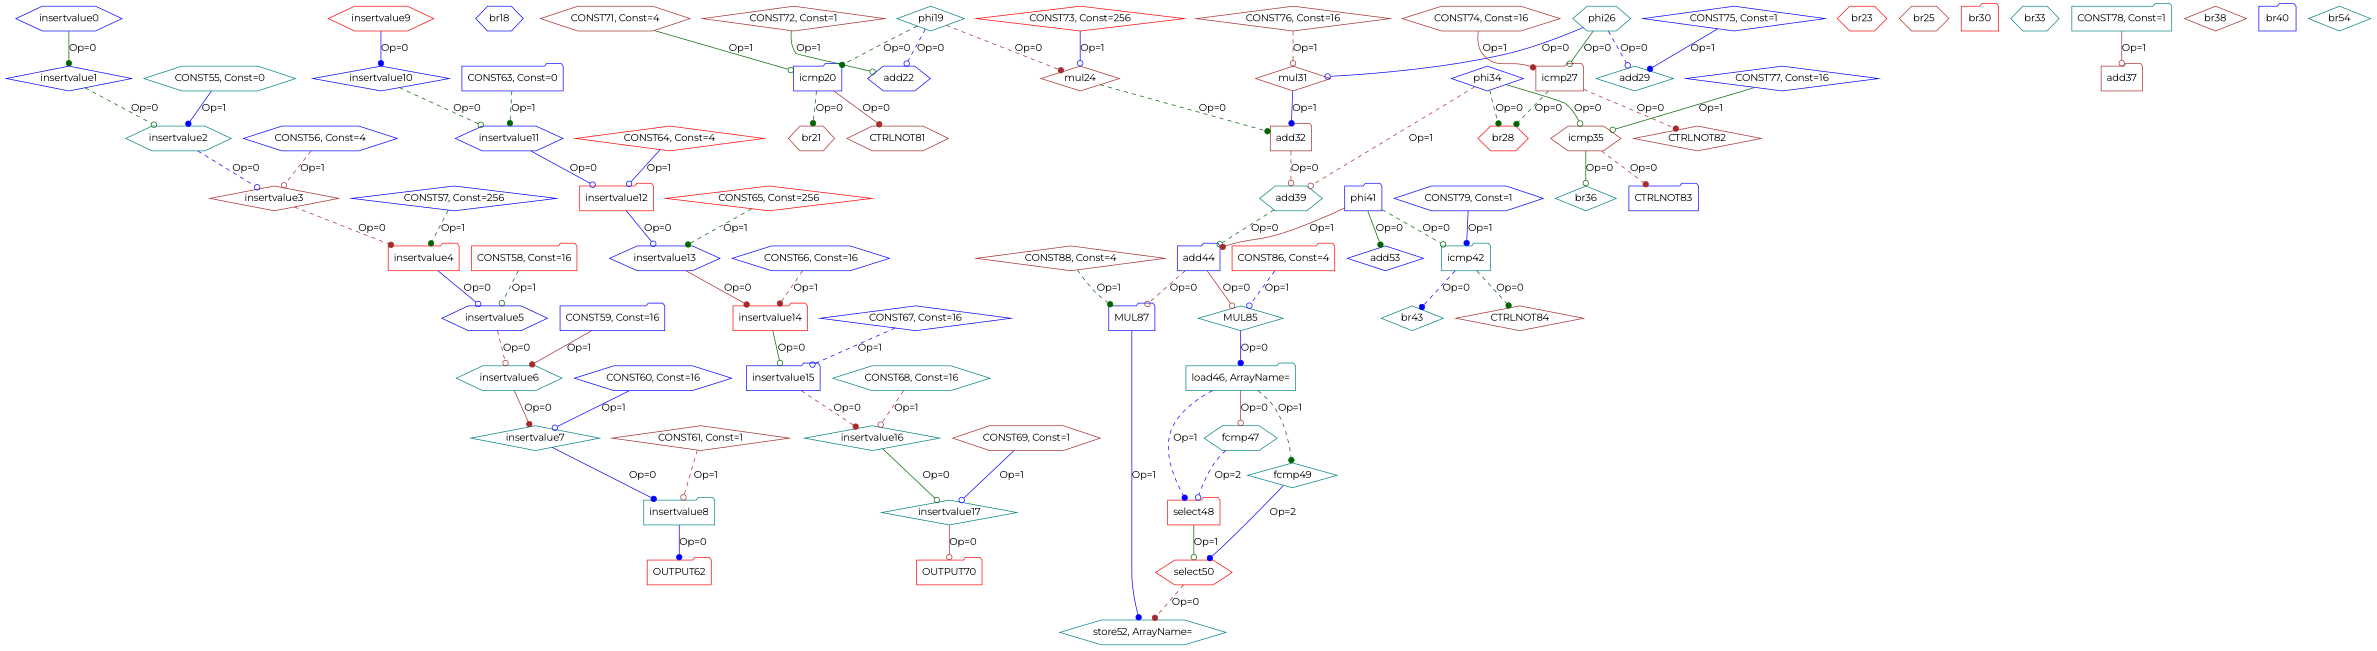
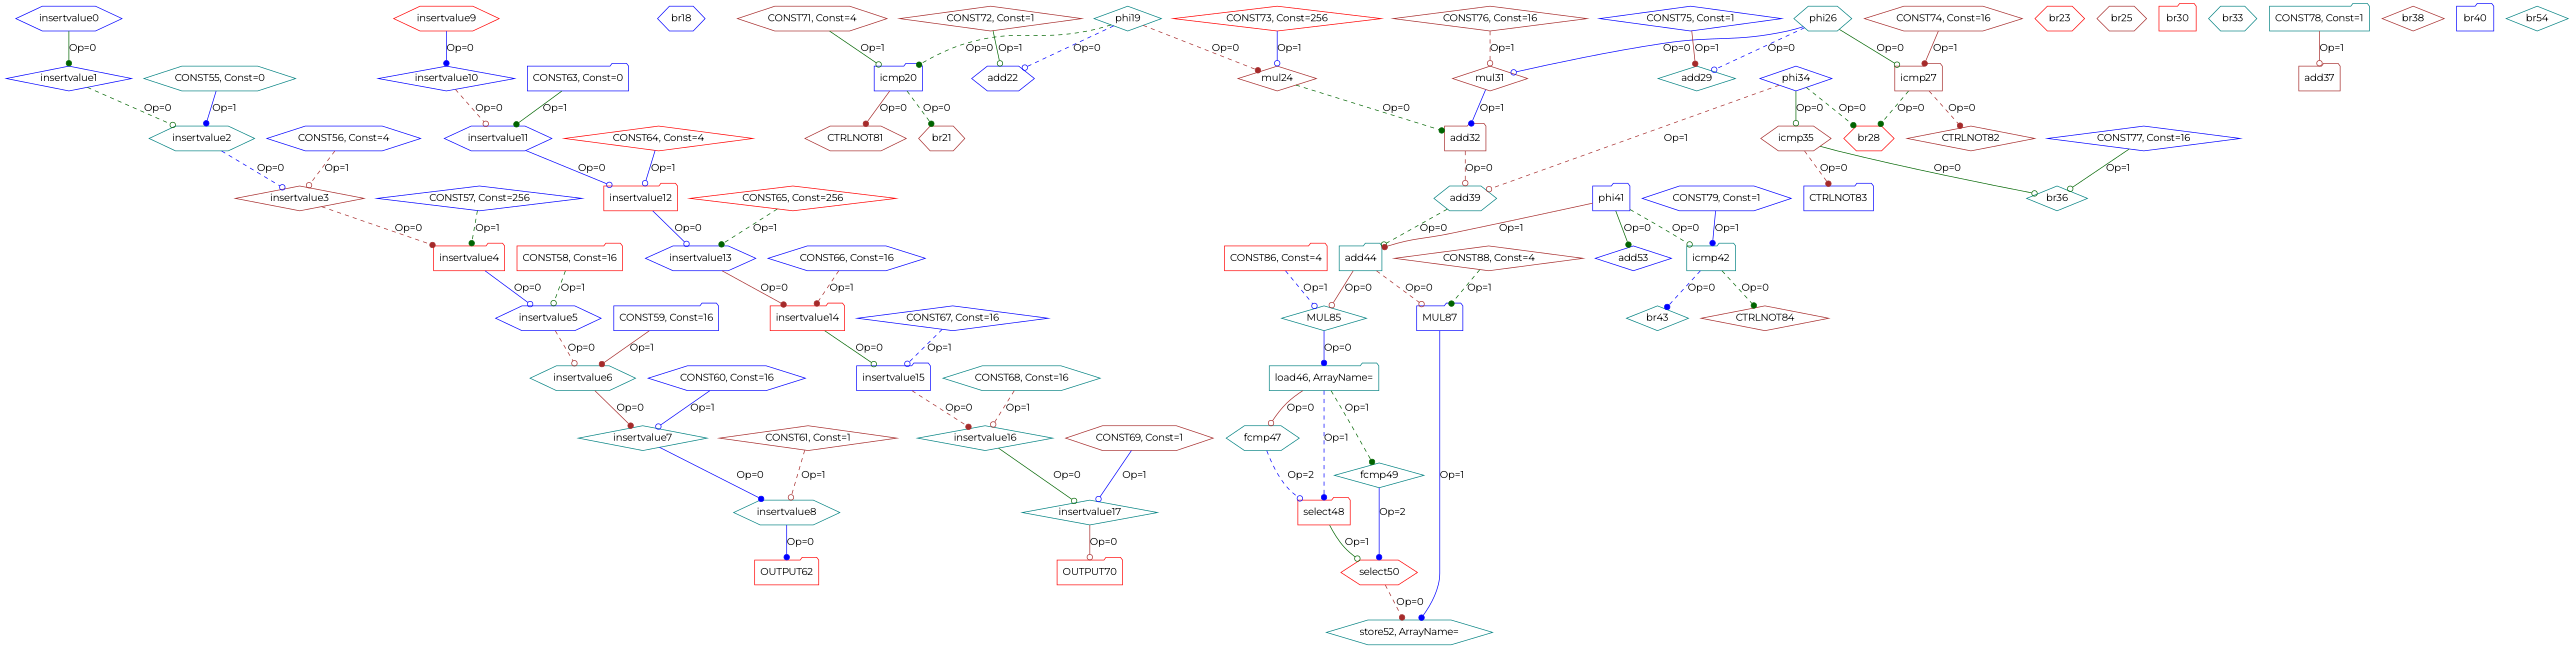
edge "CONST75, Const=1" -> "add29": color blue -> brown
edge "insertvalue10" -> "insertvalue11": color darkgreen -> brown
edge "CONST63, Const=0" -> "insertvalue11": style dashed -> solid
edge "CONST77, Const=16" -> "icmp35": now "CONST77, Const=16" -> "br36"
node "add44": color blue -> teal
node "insertvalue8": shape folder -> hexagon
